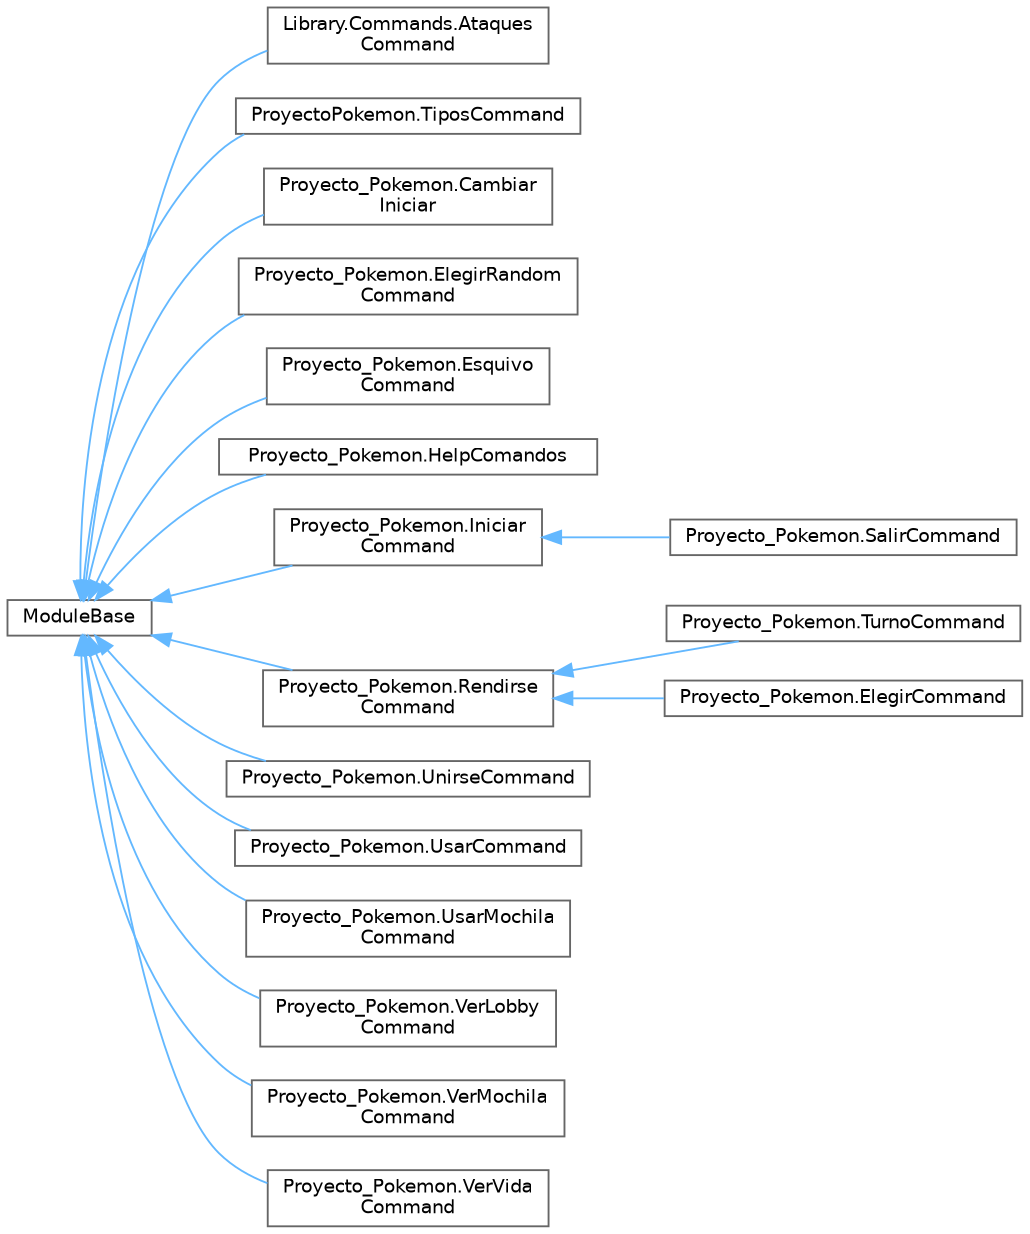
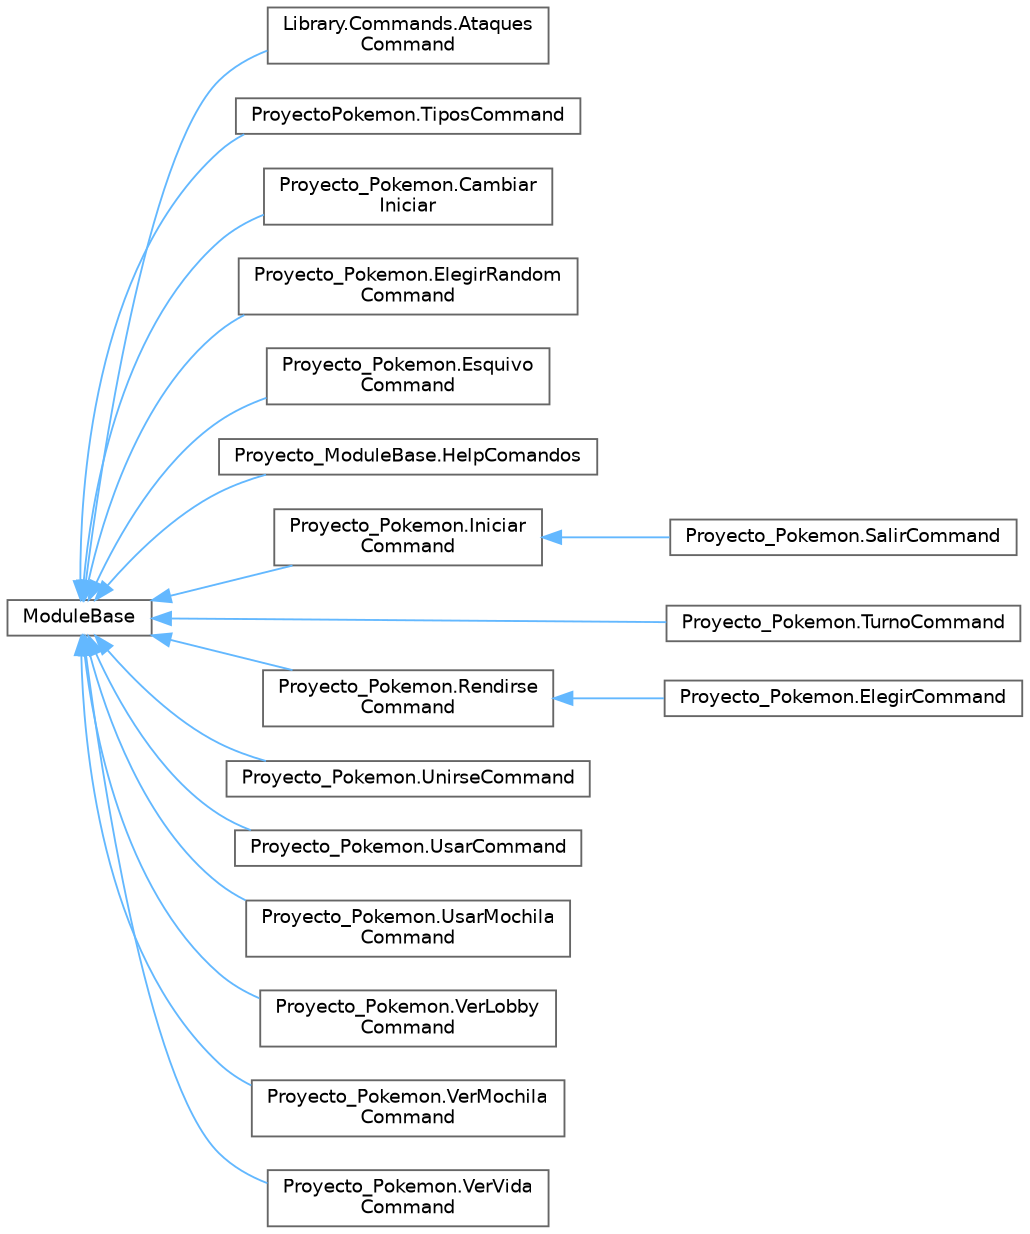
node "Proyecto_Pokemon.HelpComandos": label "Proyecto_Pokemon.HelpComandos" -> "Proyecto_ModuleBase.HelpComandos"
edge "Proyecto_Pokemon.TurnoCommand" -> "Proyecto_Pokemon.Rendirse Command": now "Proyecto_Pokemon.TurnoCommand" -> "ModuleBase"
